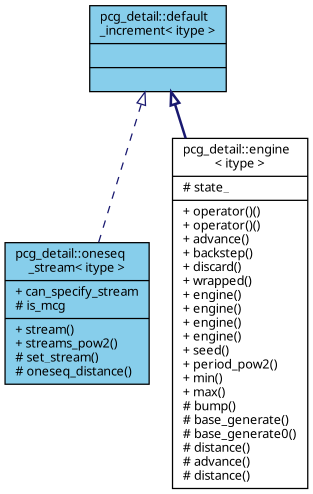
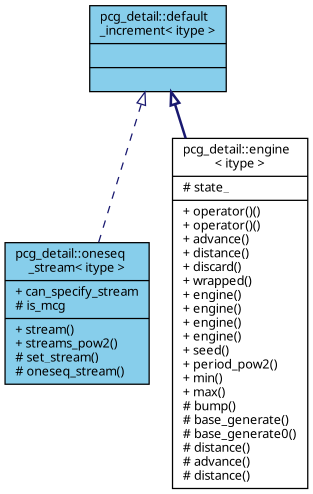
node "pcg_detail::engine": text "+ backstep()" -> "+ distance()"
node "pcg_detail::oneseq": text "# oneseq_distance()" -> "# oneseq_stream()"
